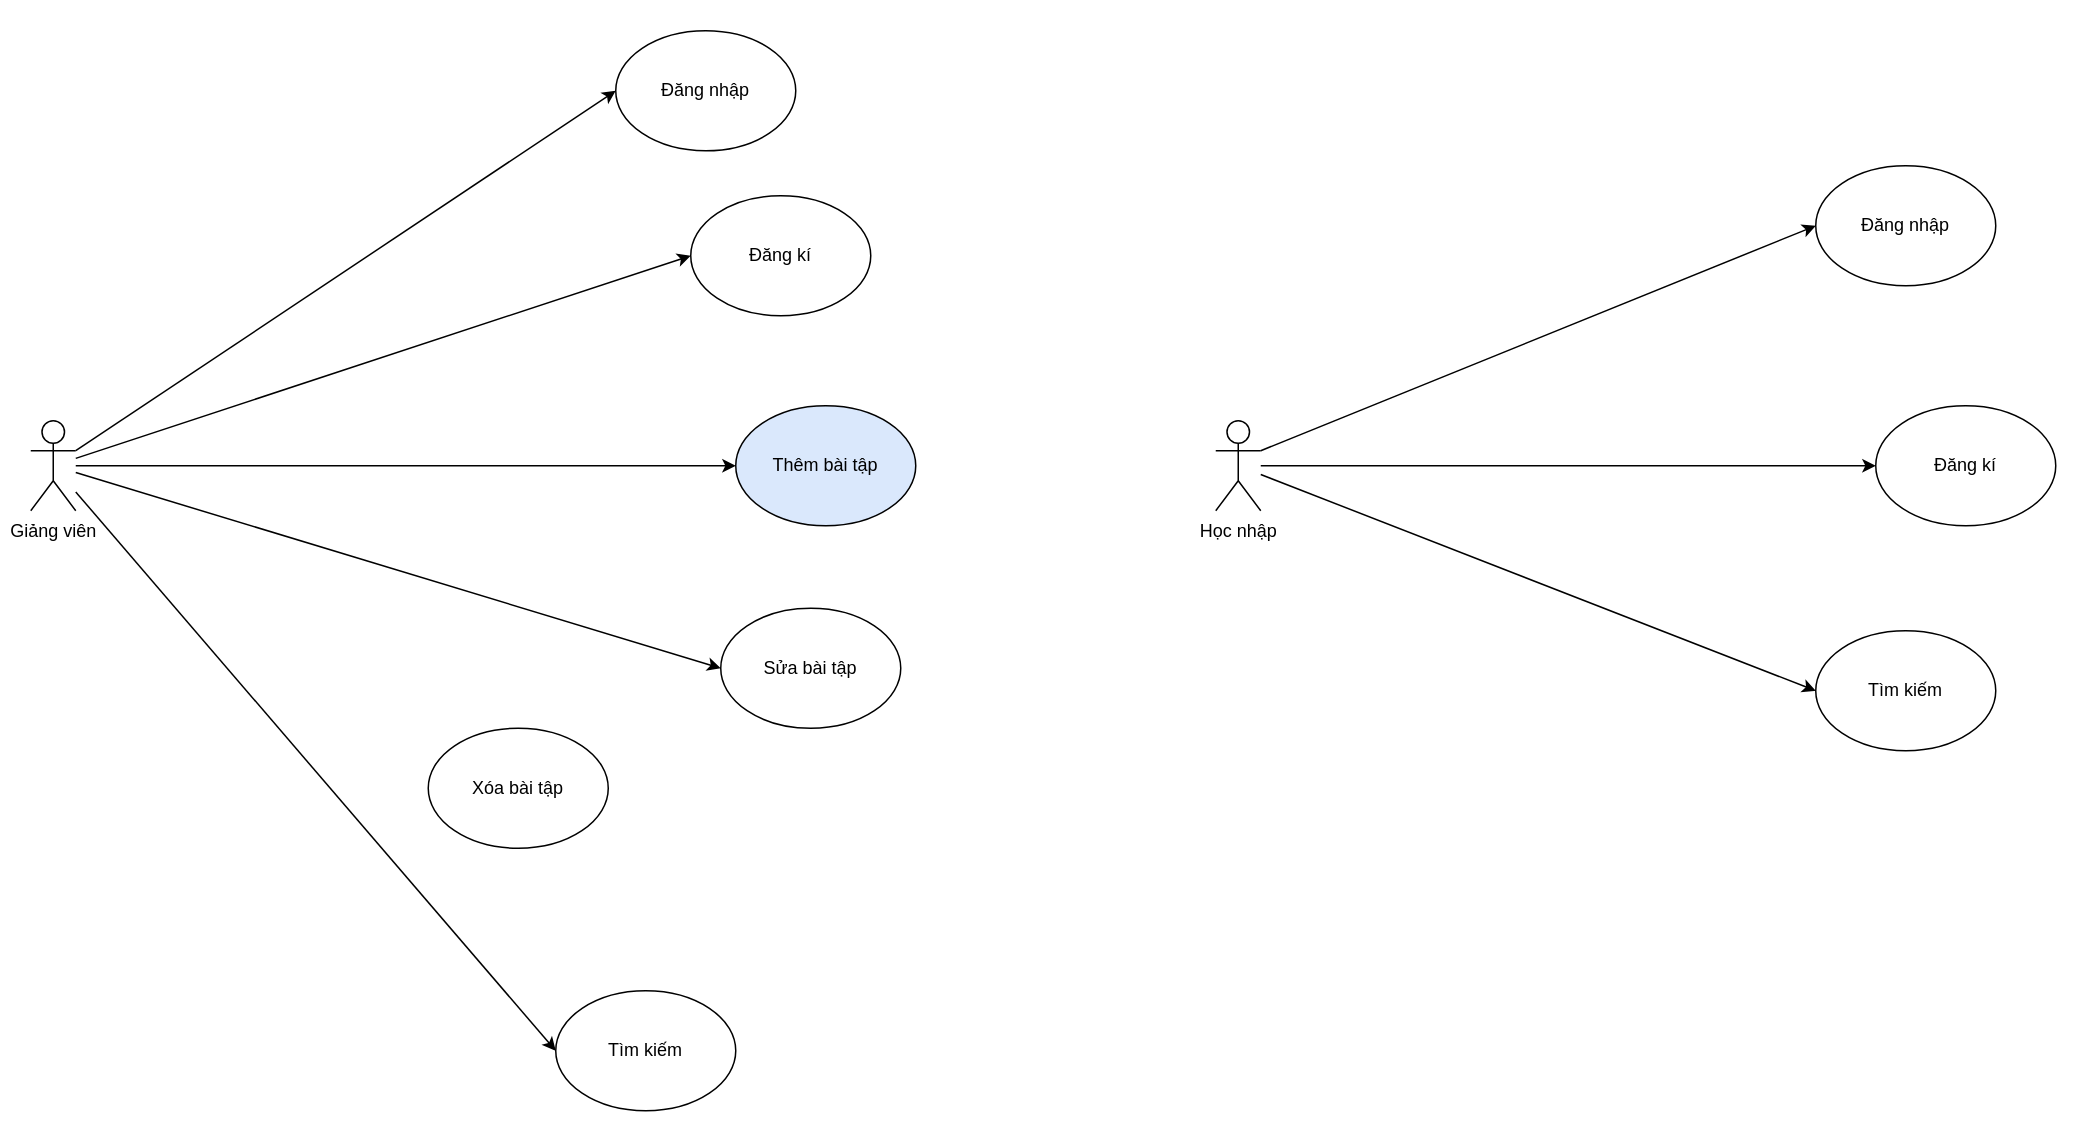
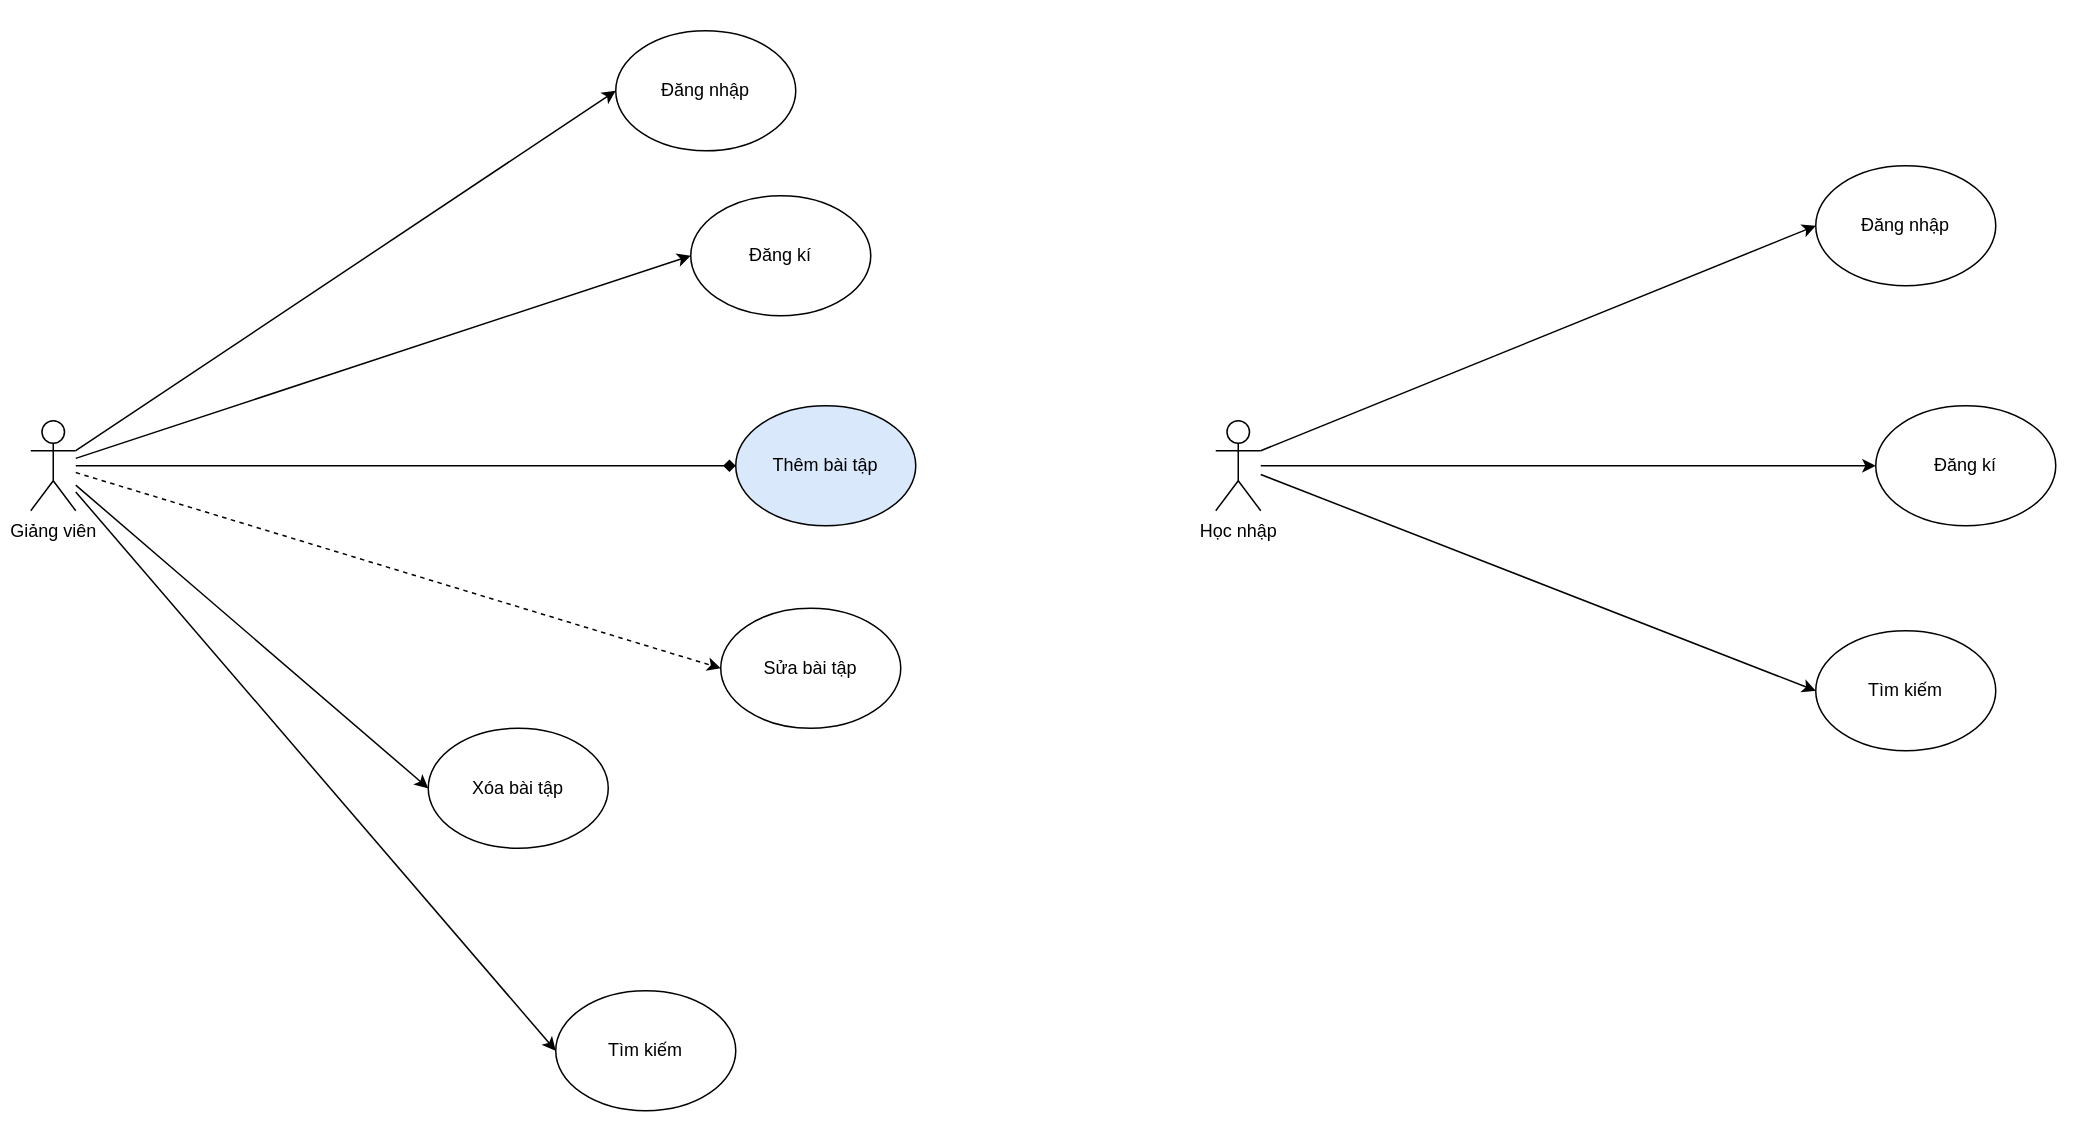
edge "Giảng viên" -> "Thêm bài tập": arrowhead classic -> diamond
edge "Giảng viên" -> "Sửa bài tập": style solid -> dashed
edge "Giảng viên" -> "Xóa bài tập": added
